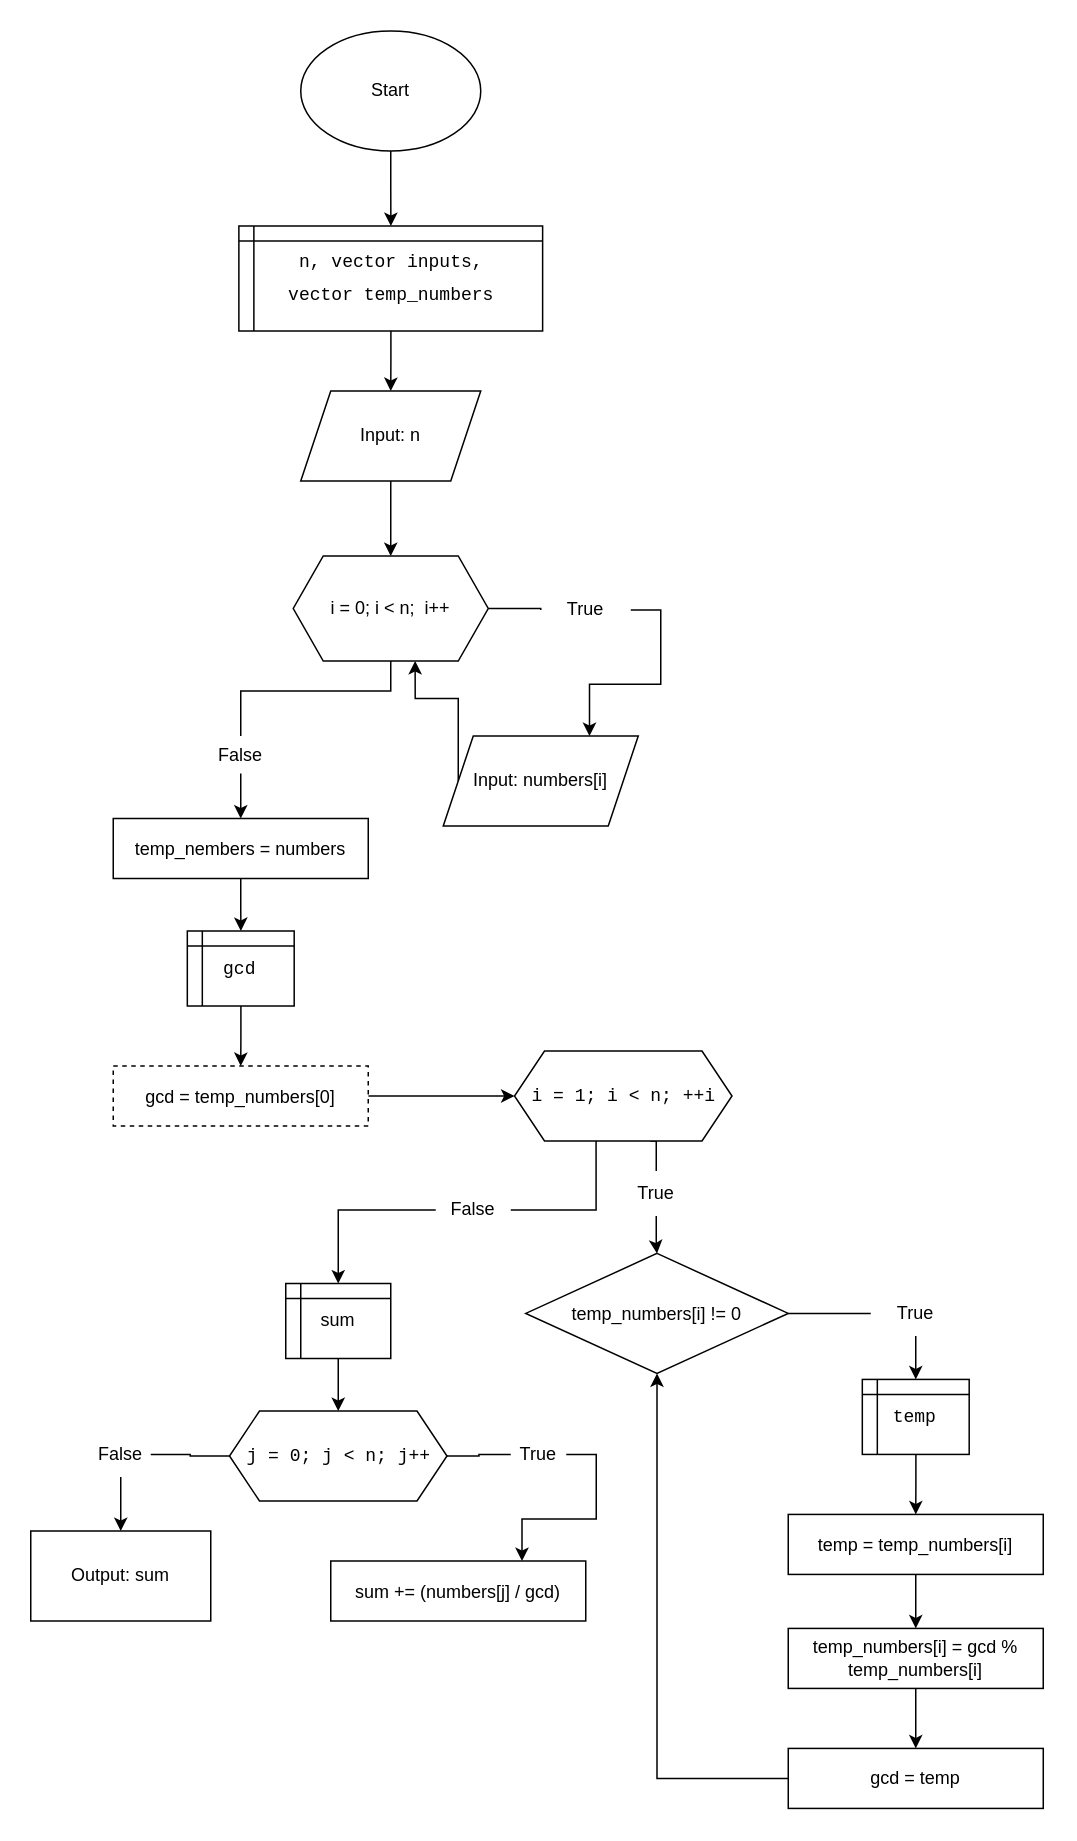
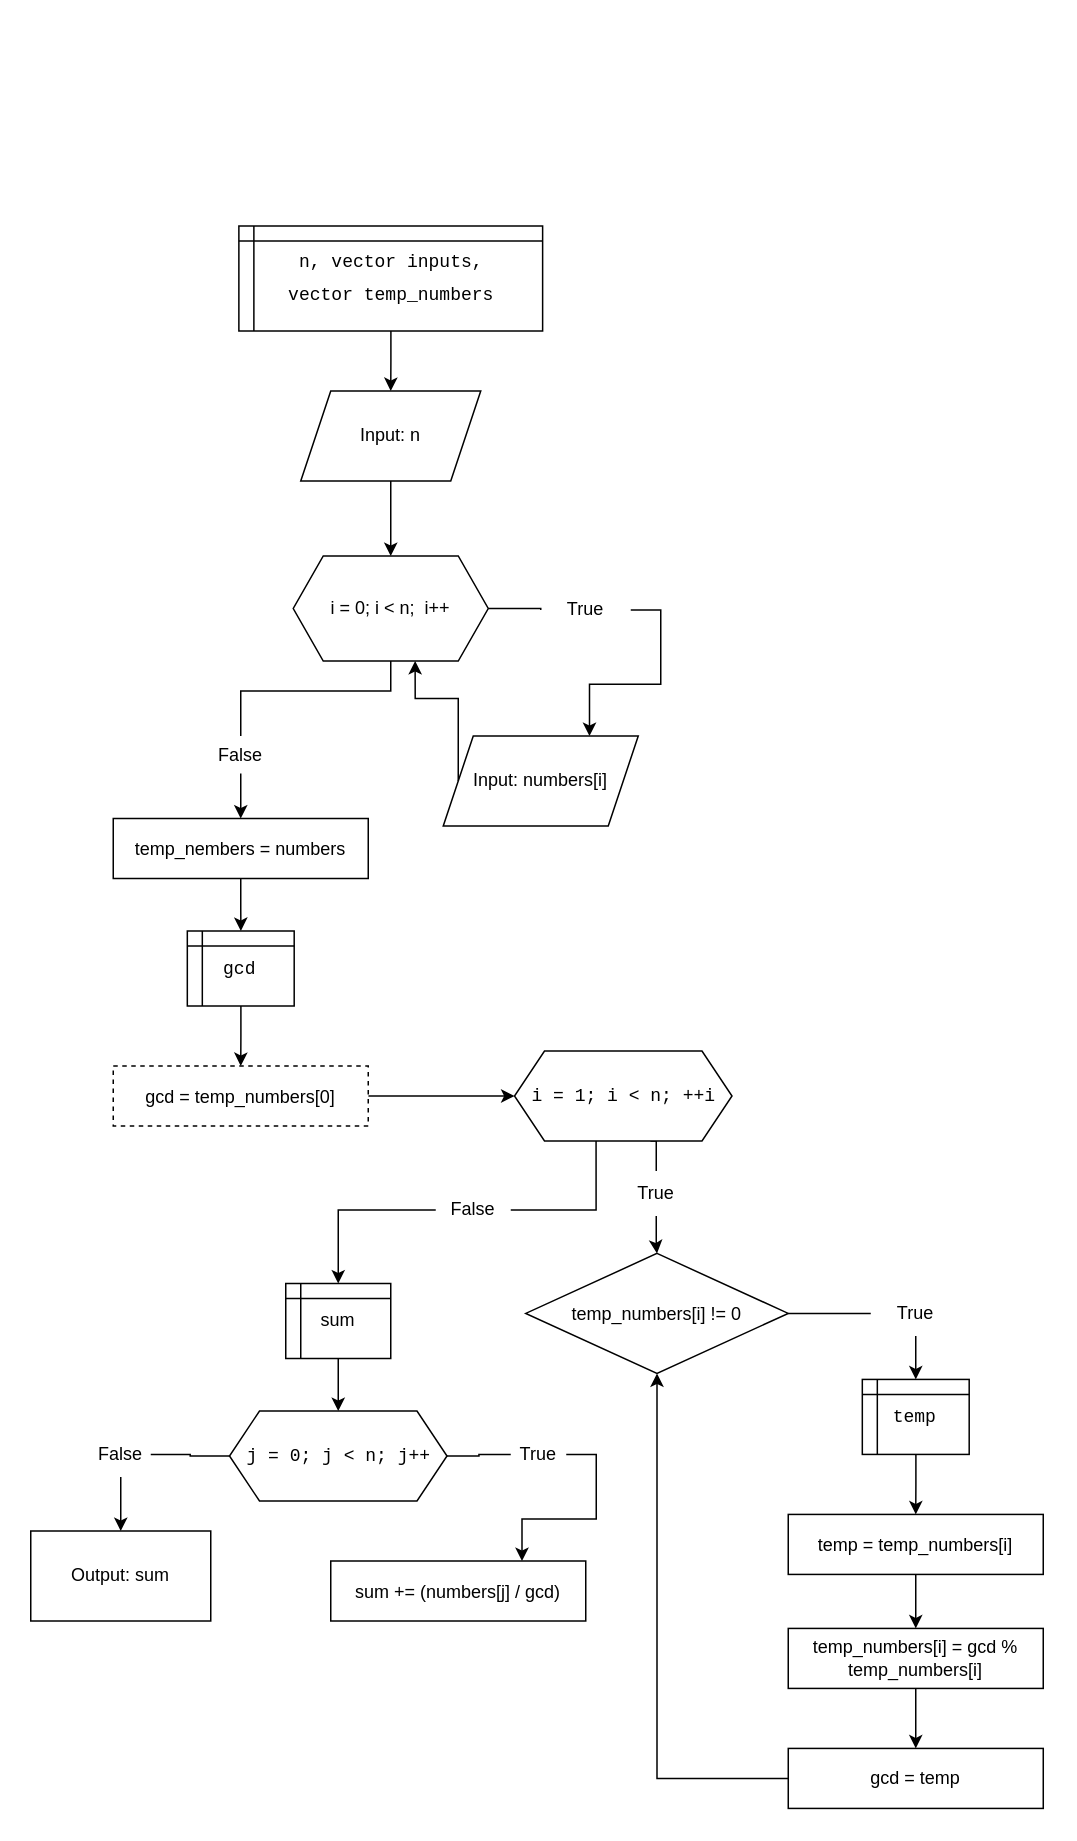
node "Start": removed
edge "Start" -> "n, vector inputs, vector temp_numbers": removed
